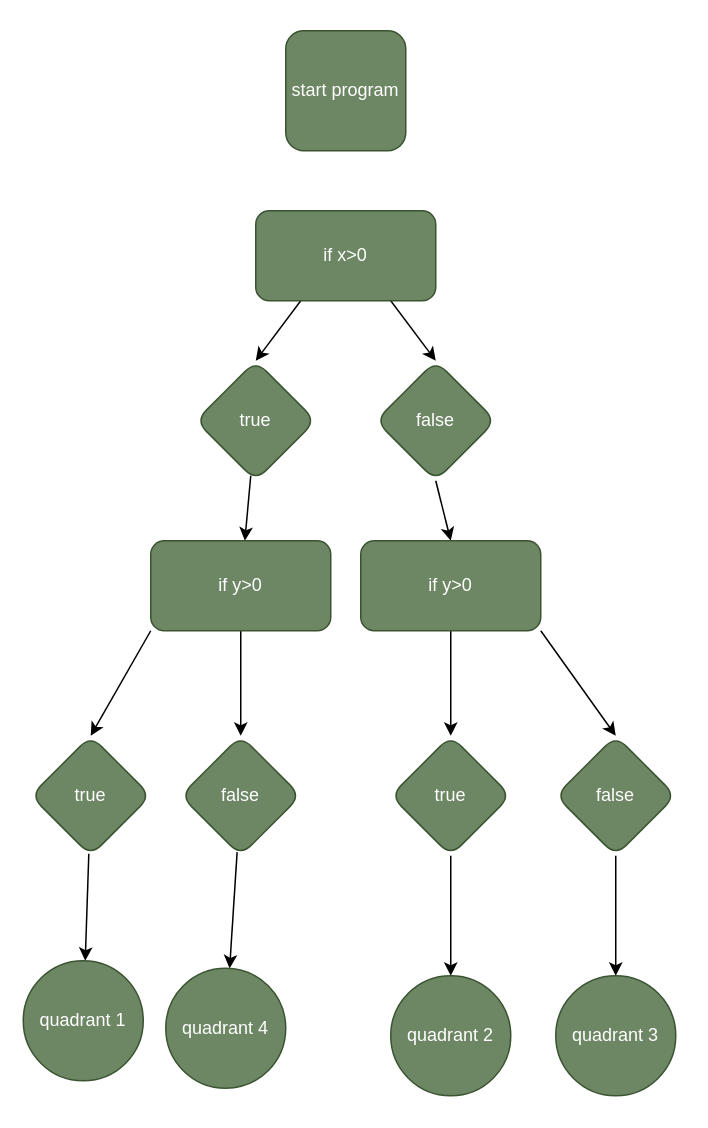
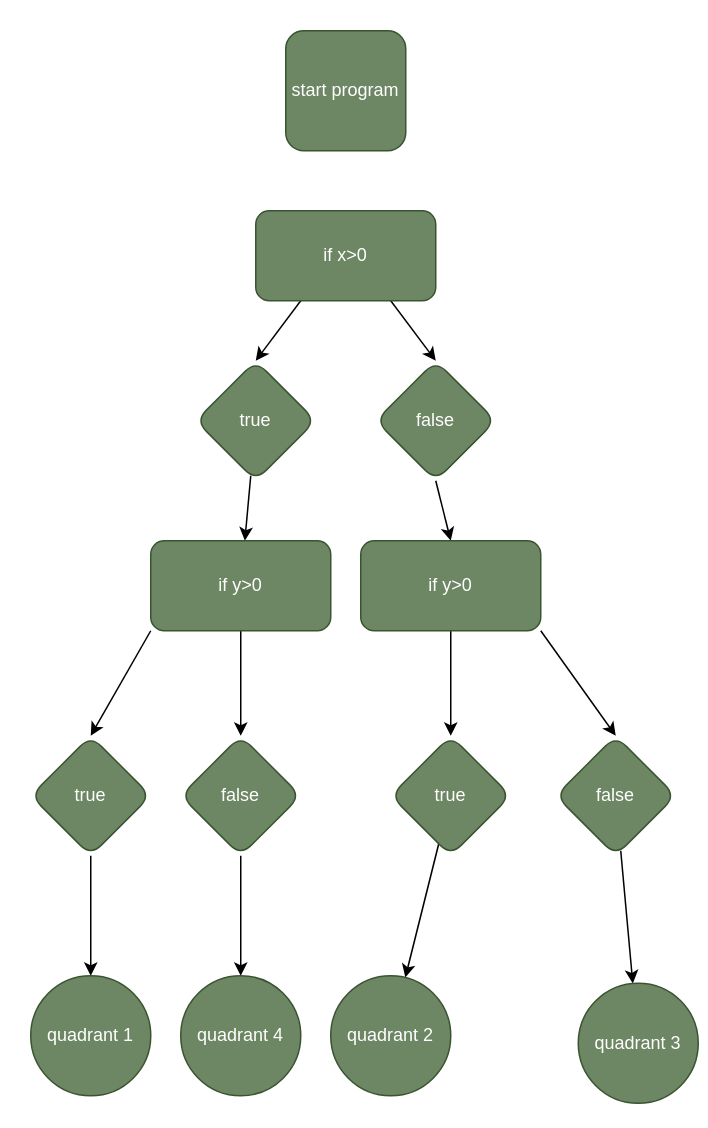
node "quadrant 1": moved (83, 1021) -> (91, 1036)
node "quadrant 4": moved (226, 1028) -> (241, 1036)
node "quadrant 2": moved (451, 1036) -> (391, 1036)
node "quadrant 3": moved (616, 1036) -> (638, 1043)
